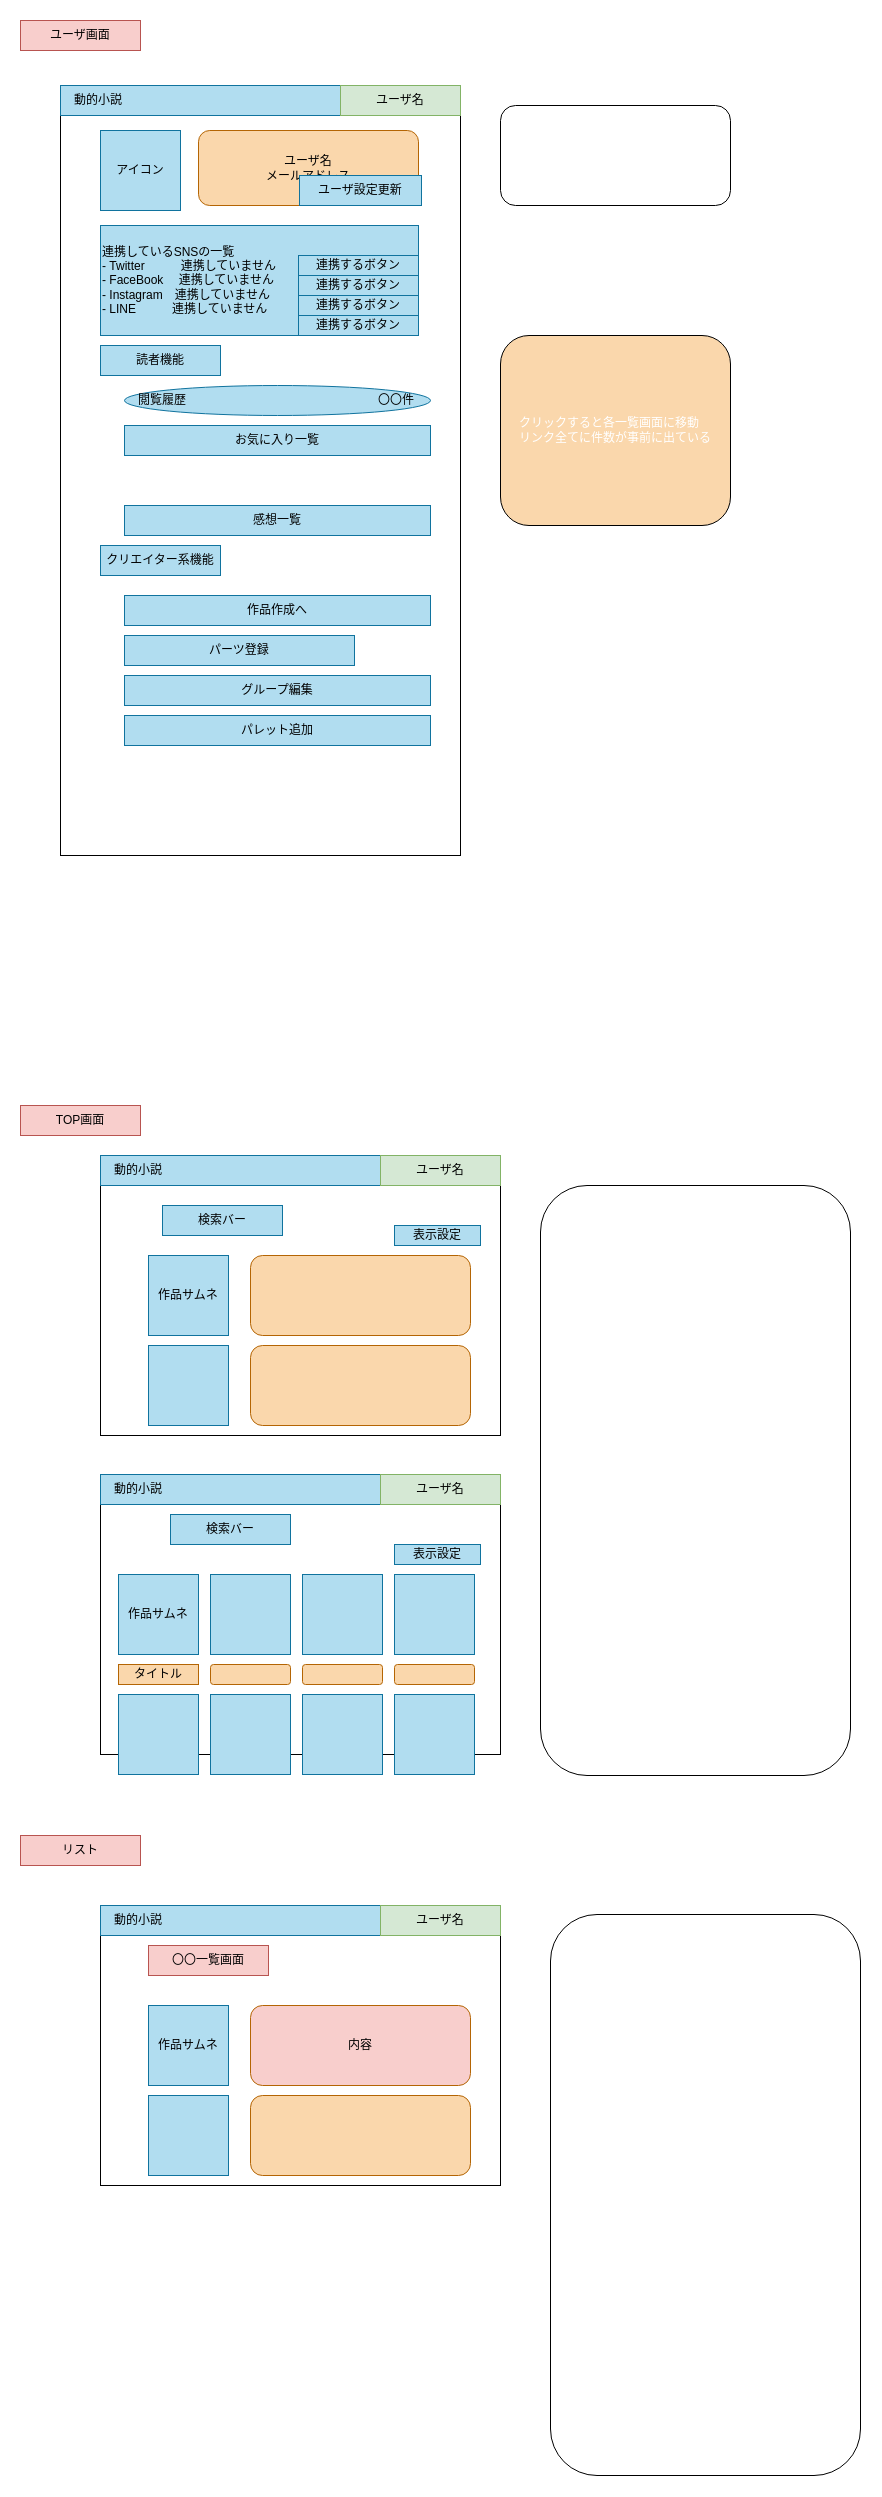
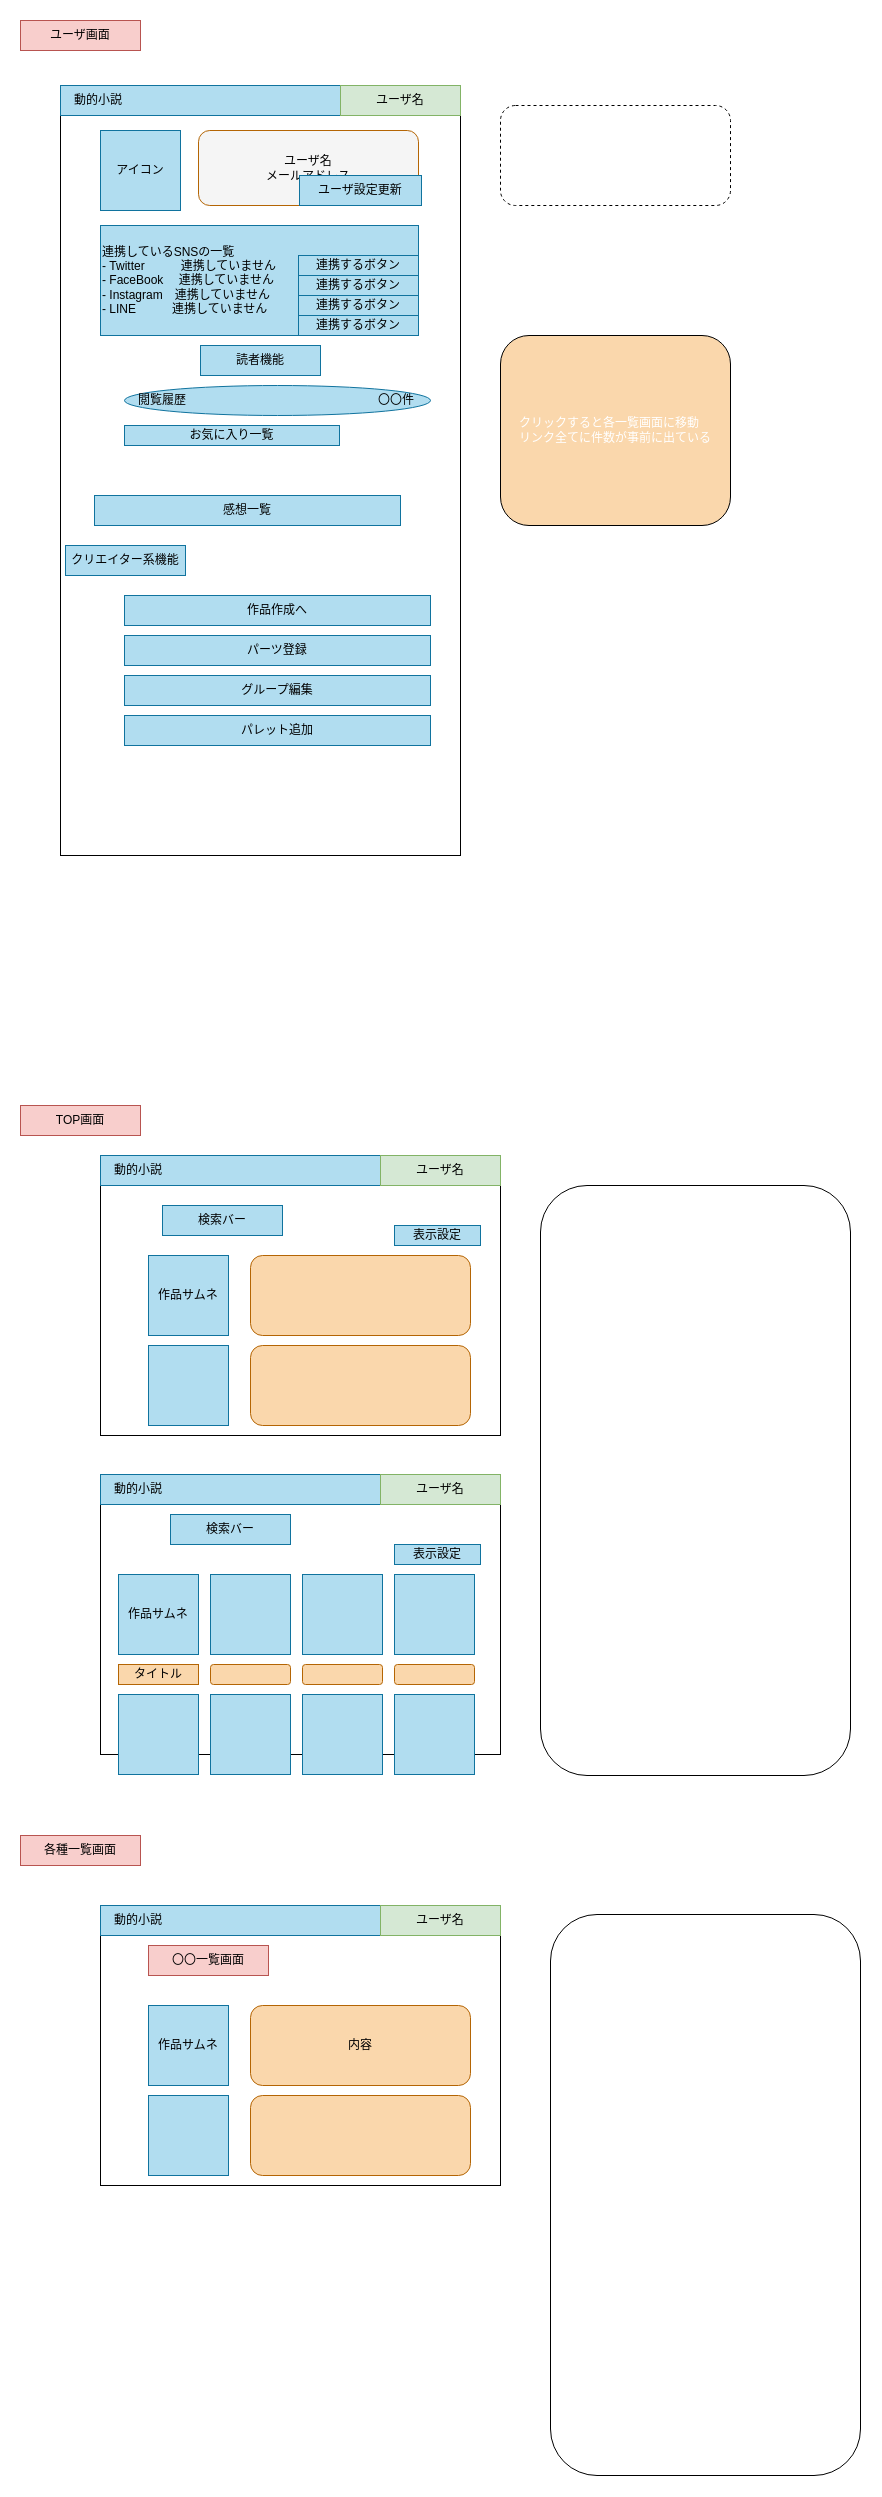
node "ユーザ設定更新モーダル - アイコンアップロード - ユーザ名 - メールアドレス まとめて一括更新": style solid -> dashed
node "ユーザ名 メールアドレス": fillcolor #fad7ac -> #f5f5f5
node "読者機能": moved (161, 361) -> (261, 361)
node "お気に入り一覧": size 306x30 -> 215x20
node "感想一覧": moved (278, 521) -> (248, 511)
node "クリエイター系機能": moved (161, 561) -> (126, 561)
node "パーツ登録": size 230x30 -> 306x30
node "リスト": label "リスト" -> "各種一覧画面"
node "内容": fillcolor #f8cecc -> #fad7ac
